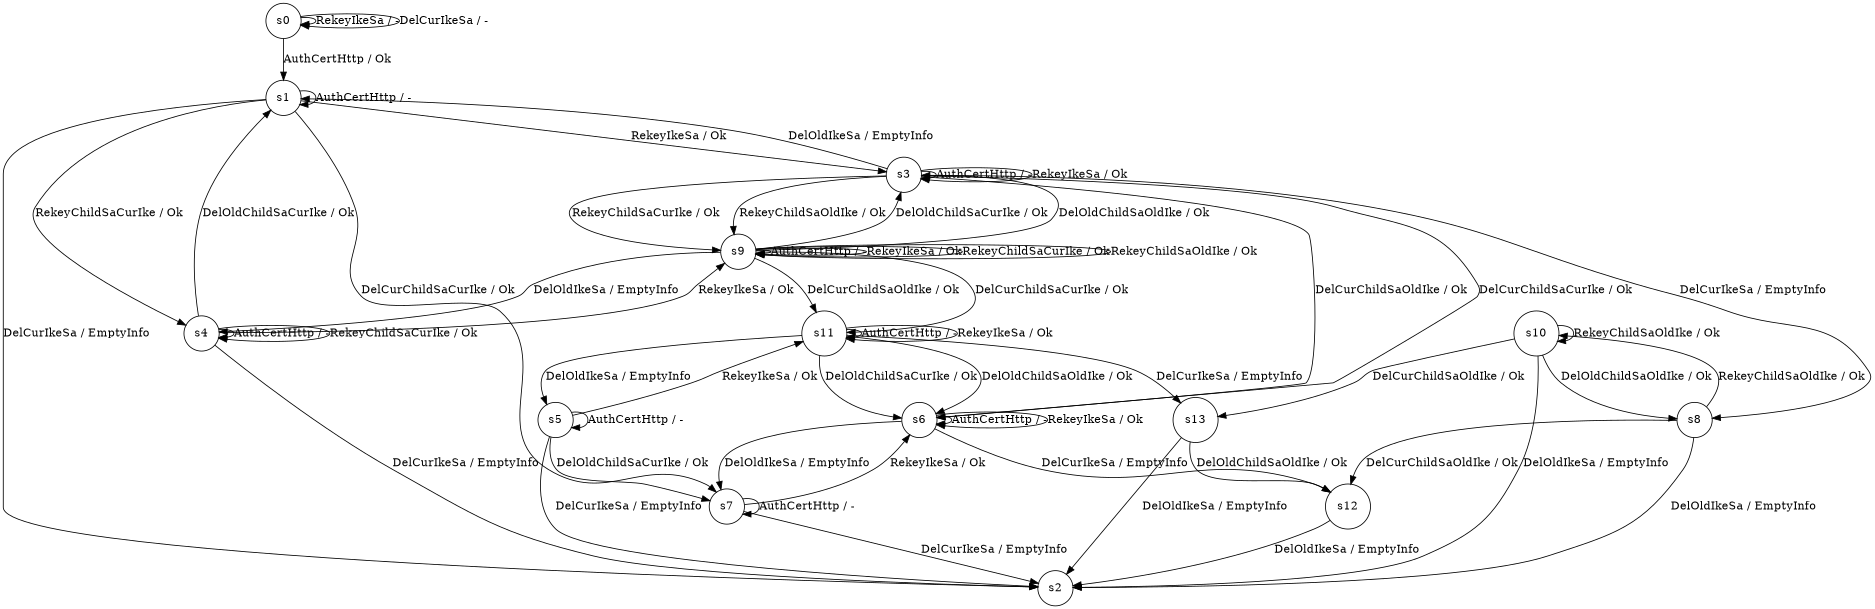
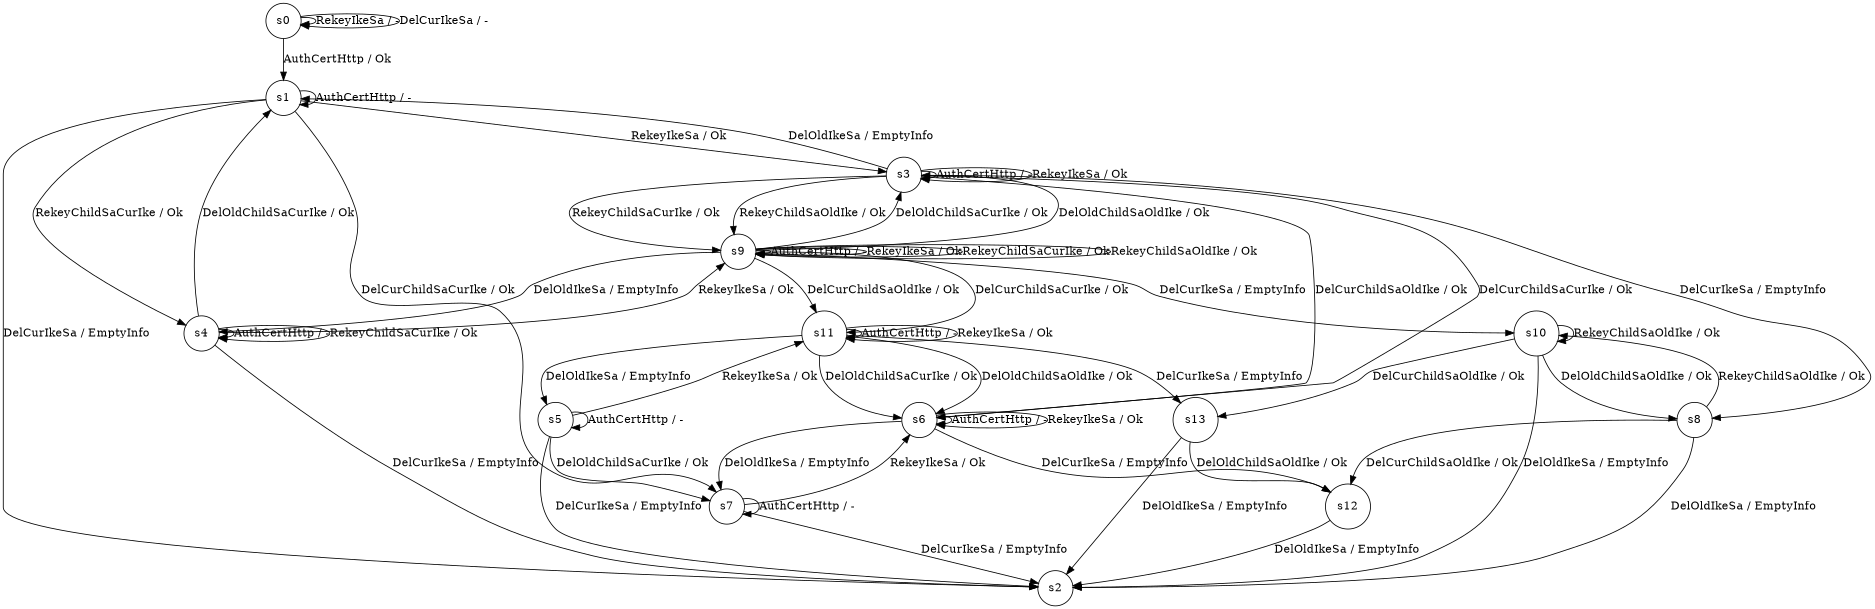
edge "s9" -> "s10": added, label "DelCurIkeSa / EmptyInfo"
